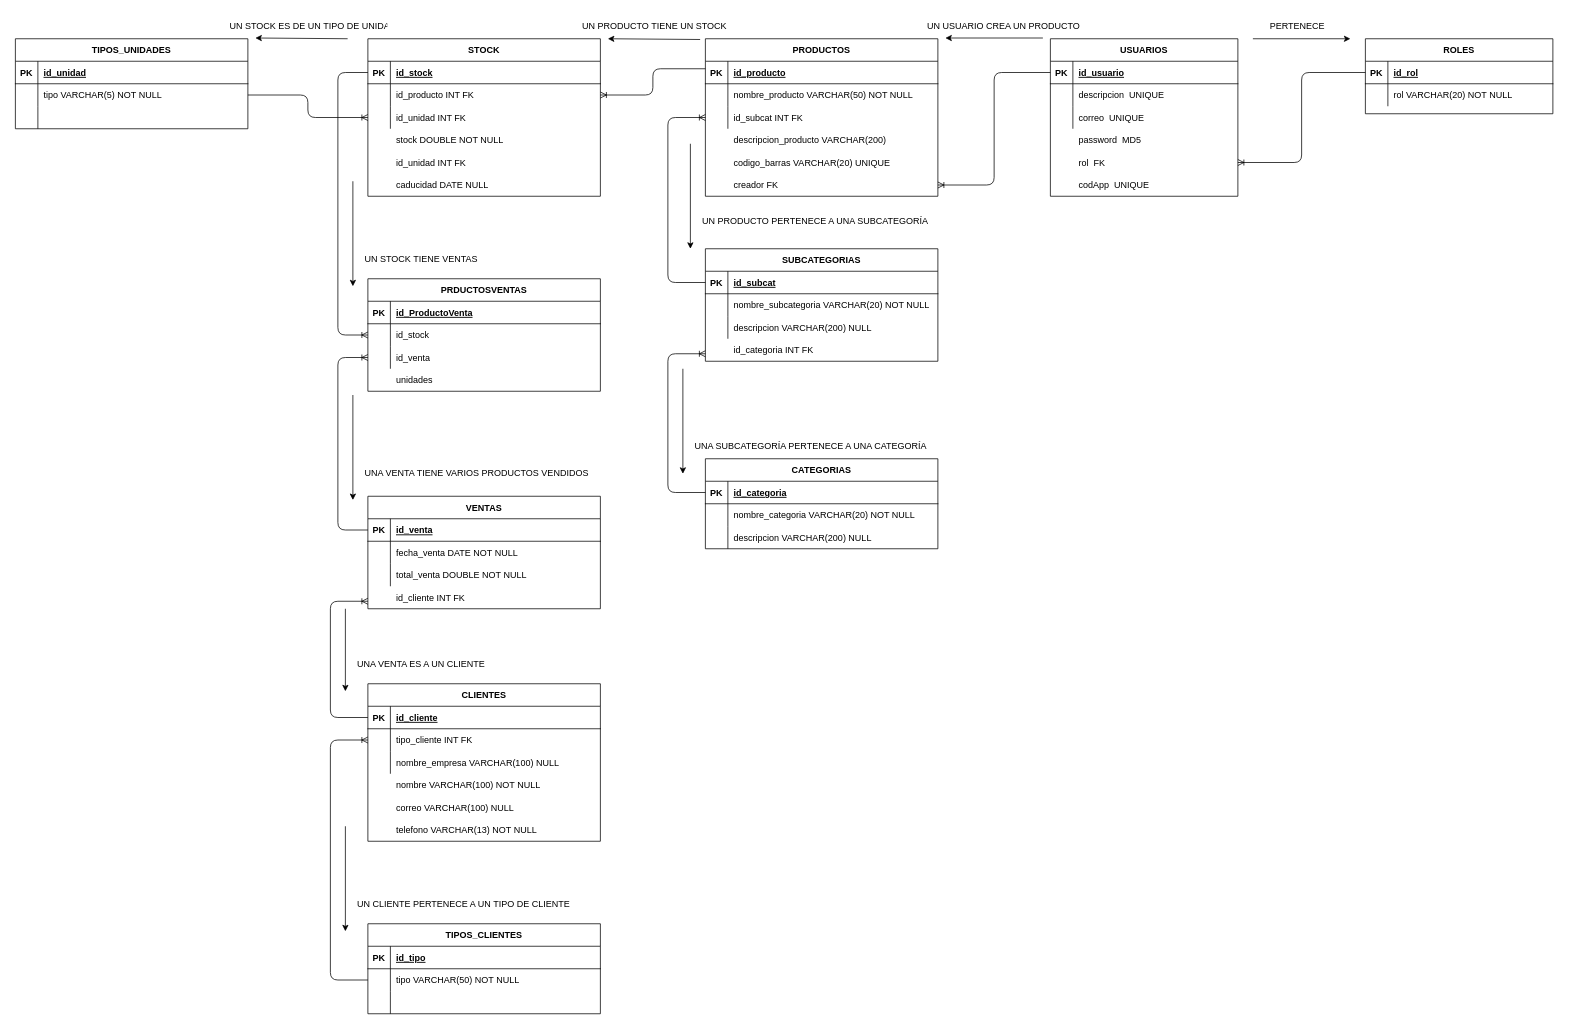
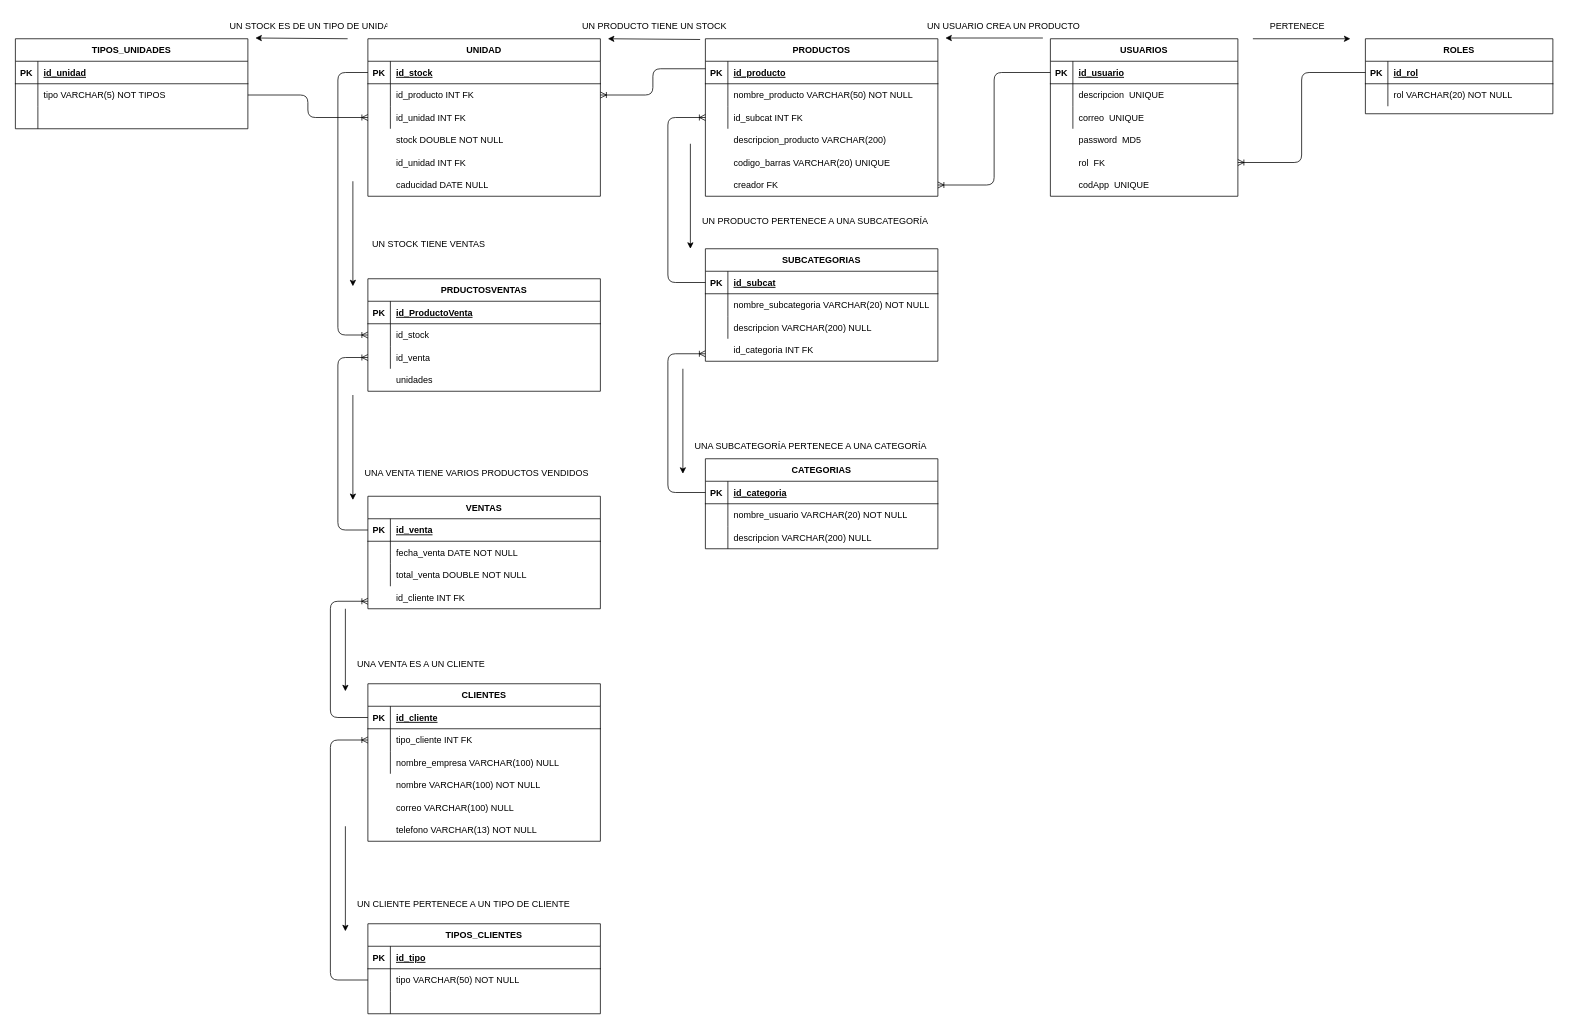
node "STOCK": label "STOCK" -> "UNIDAD"
node "tipo VARCHAR(5) NOT NULL": label "tipo VARCHAR(5) NOT NULL" -> "tipo VARCHAR(5) NOT TIPOS"
node "UN STOCK TIENE VENTAS": moved (484, 260) -> (492, 245)
node "nombre_categoria VARCHAR(20) NOT NULL": label "nombre_categoria VARCHAR(20) NOT NULL" -> "nombre_usuario VARCHAR(20) NOT NULL"
